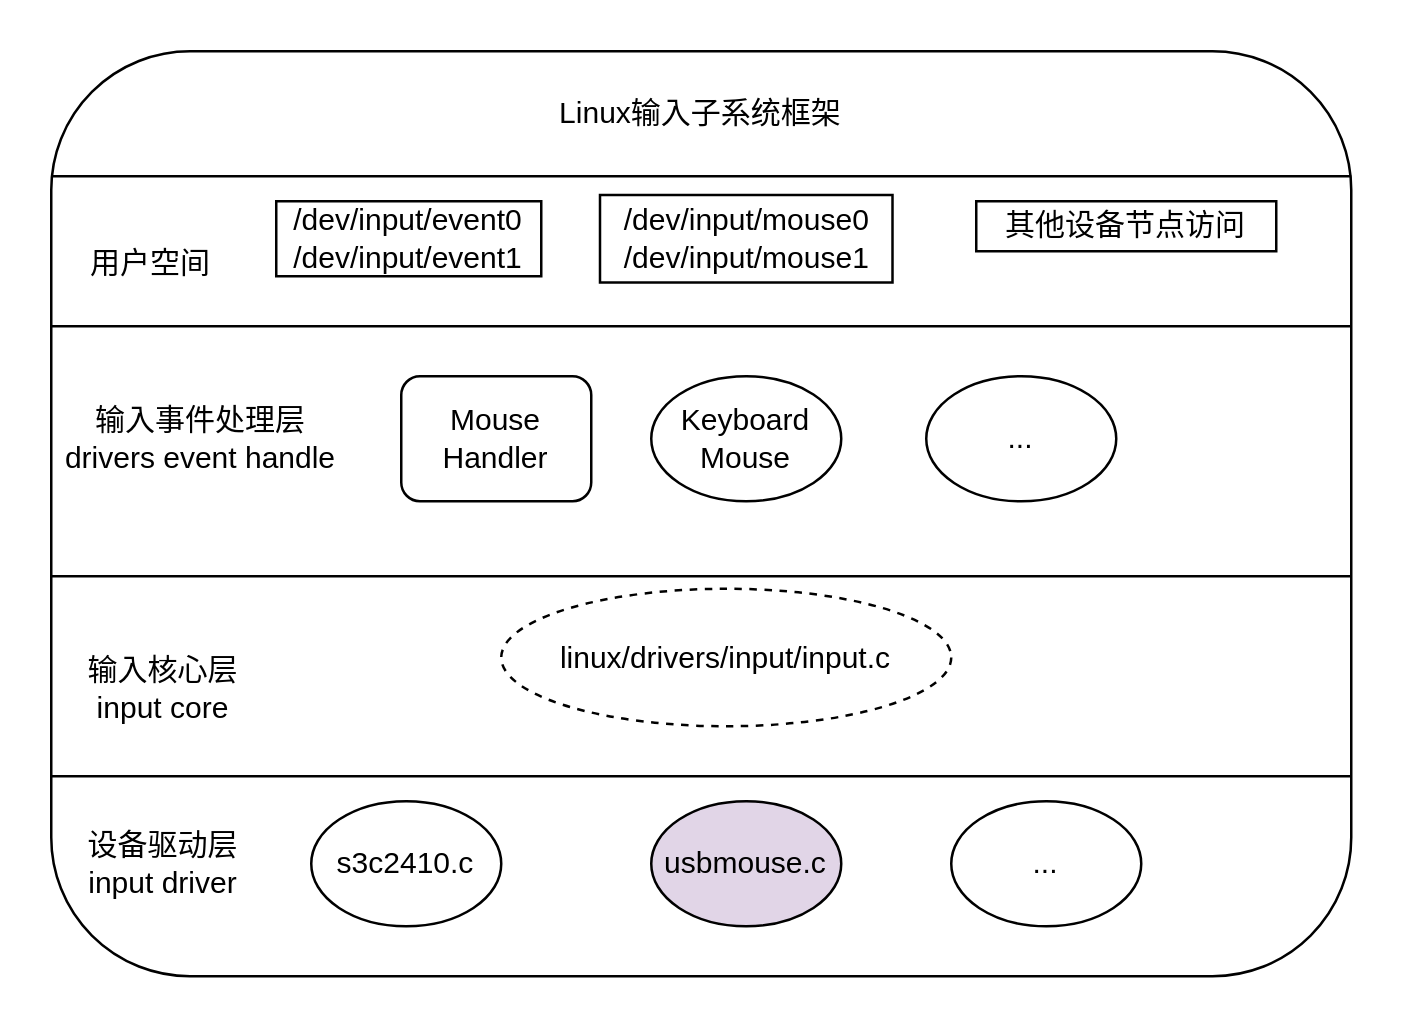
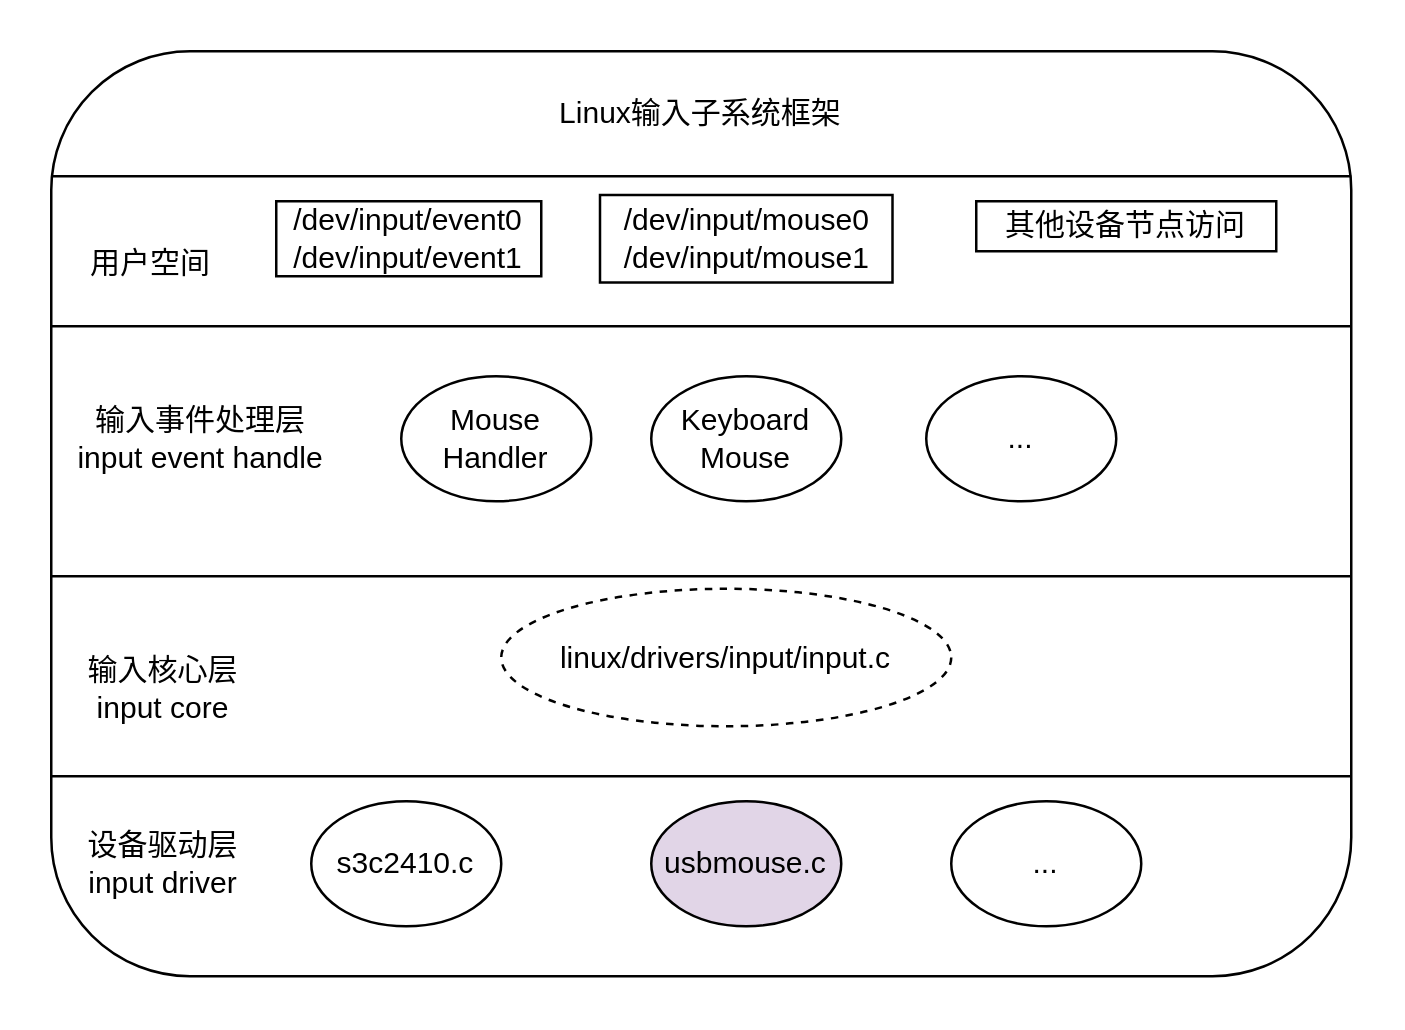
node "输入事件处理层 drivers event handle": label "输入事件处理层 drivers event handle" -> "输入事件处理层 input event handle"
node "Mouse Handler": shape rounded rectangle -> ellipse
